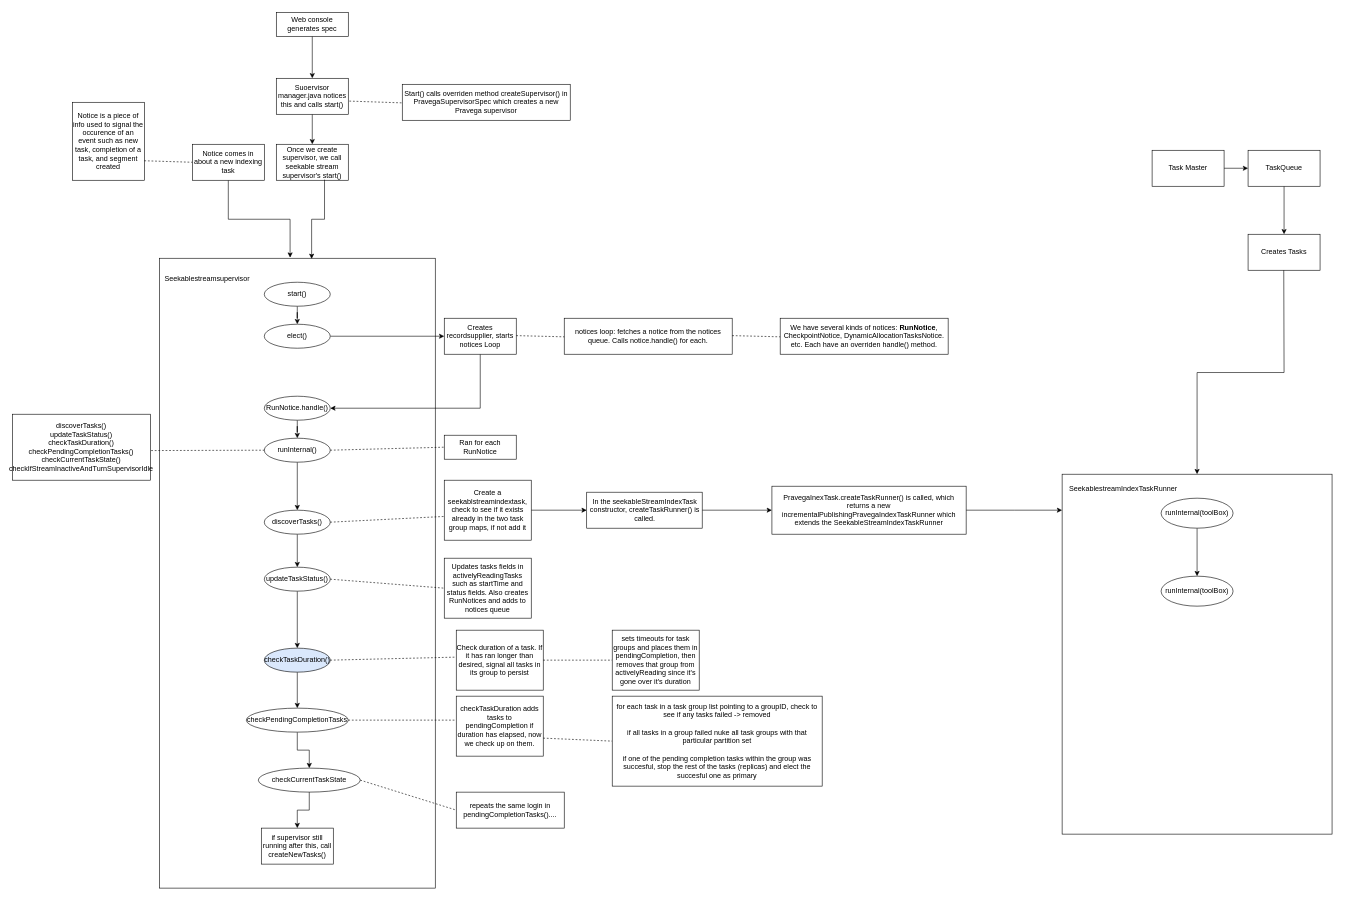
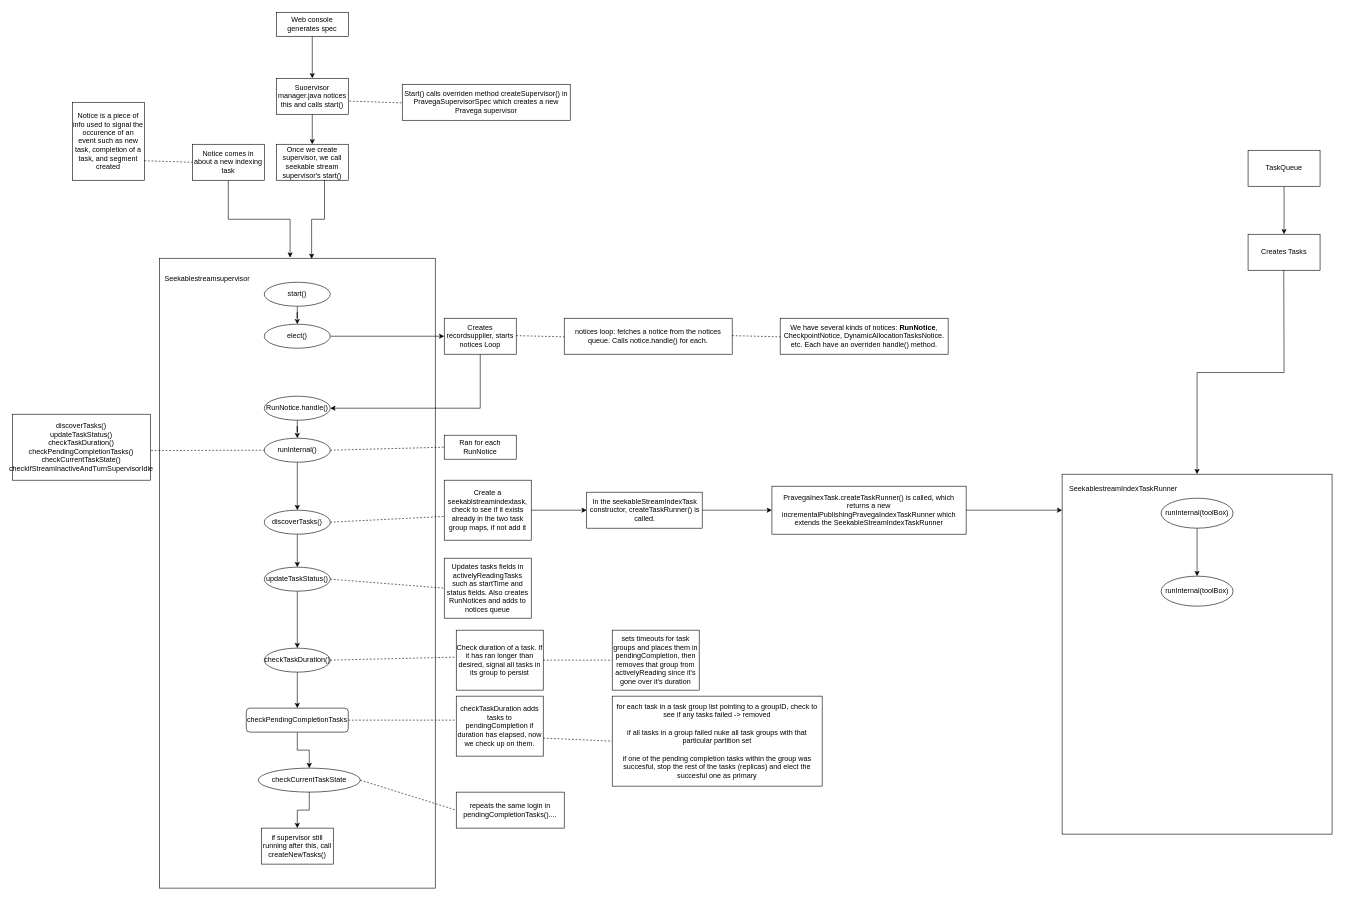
node "Task Master": removed
edge "Task Master" -> "TaskQueue": removed
node "checkTaskDuration()": fillcolor #dae8fc -> #ffffff
node "checkPendingCompletionTasks": shape ellipse -> rounded rectangle
